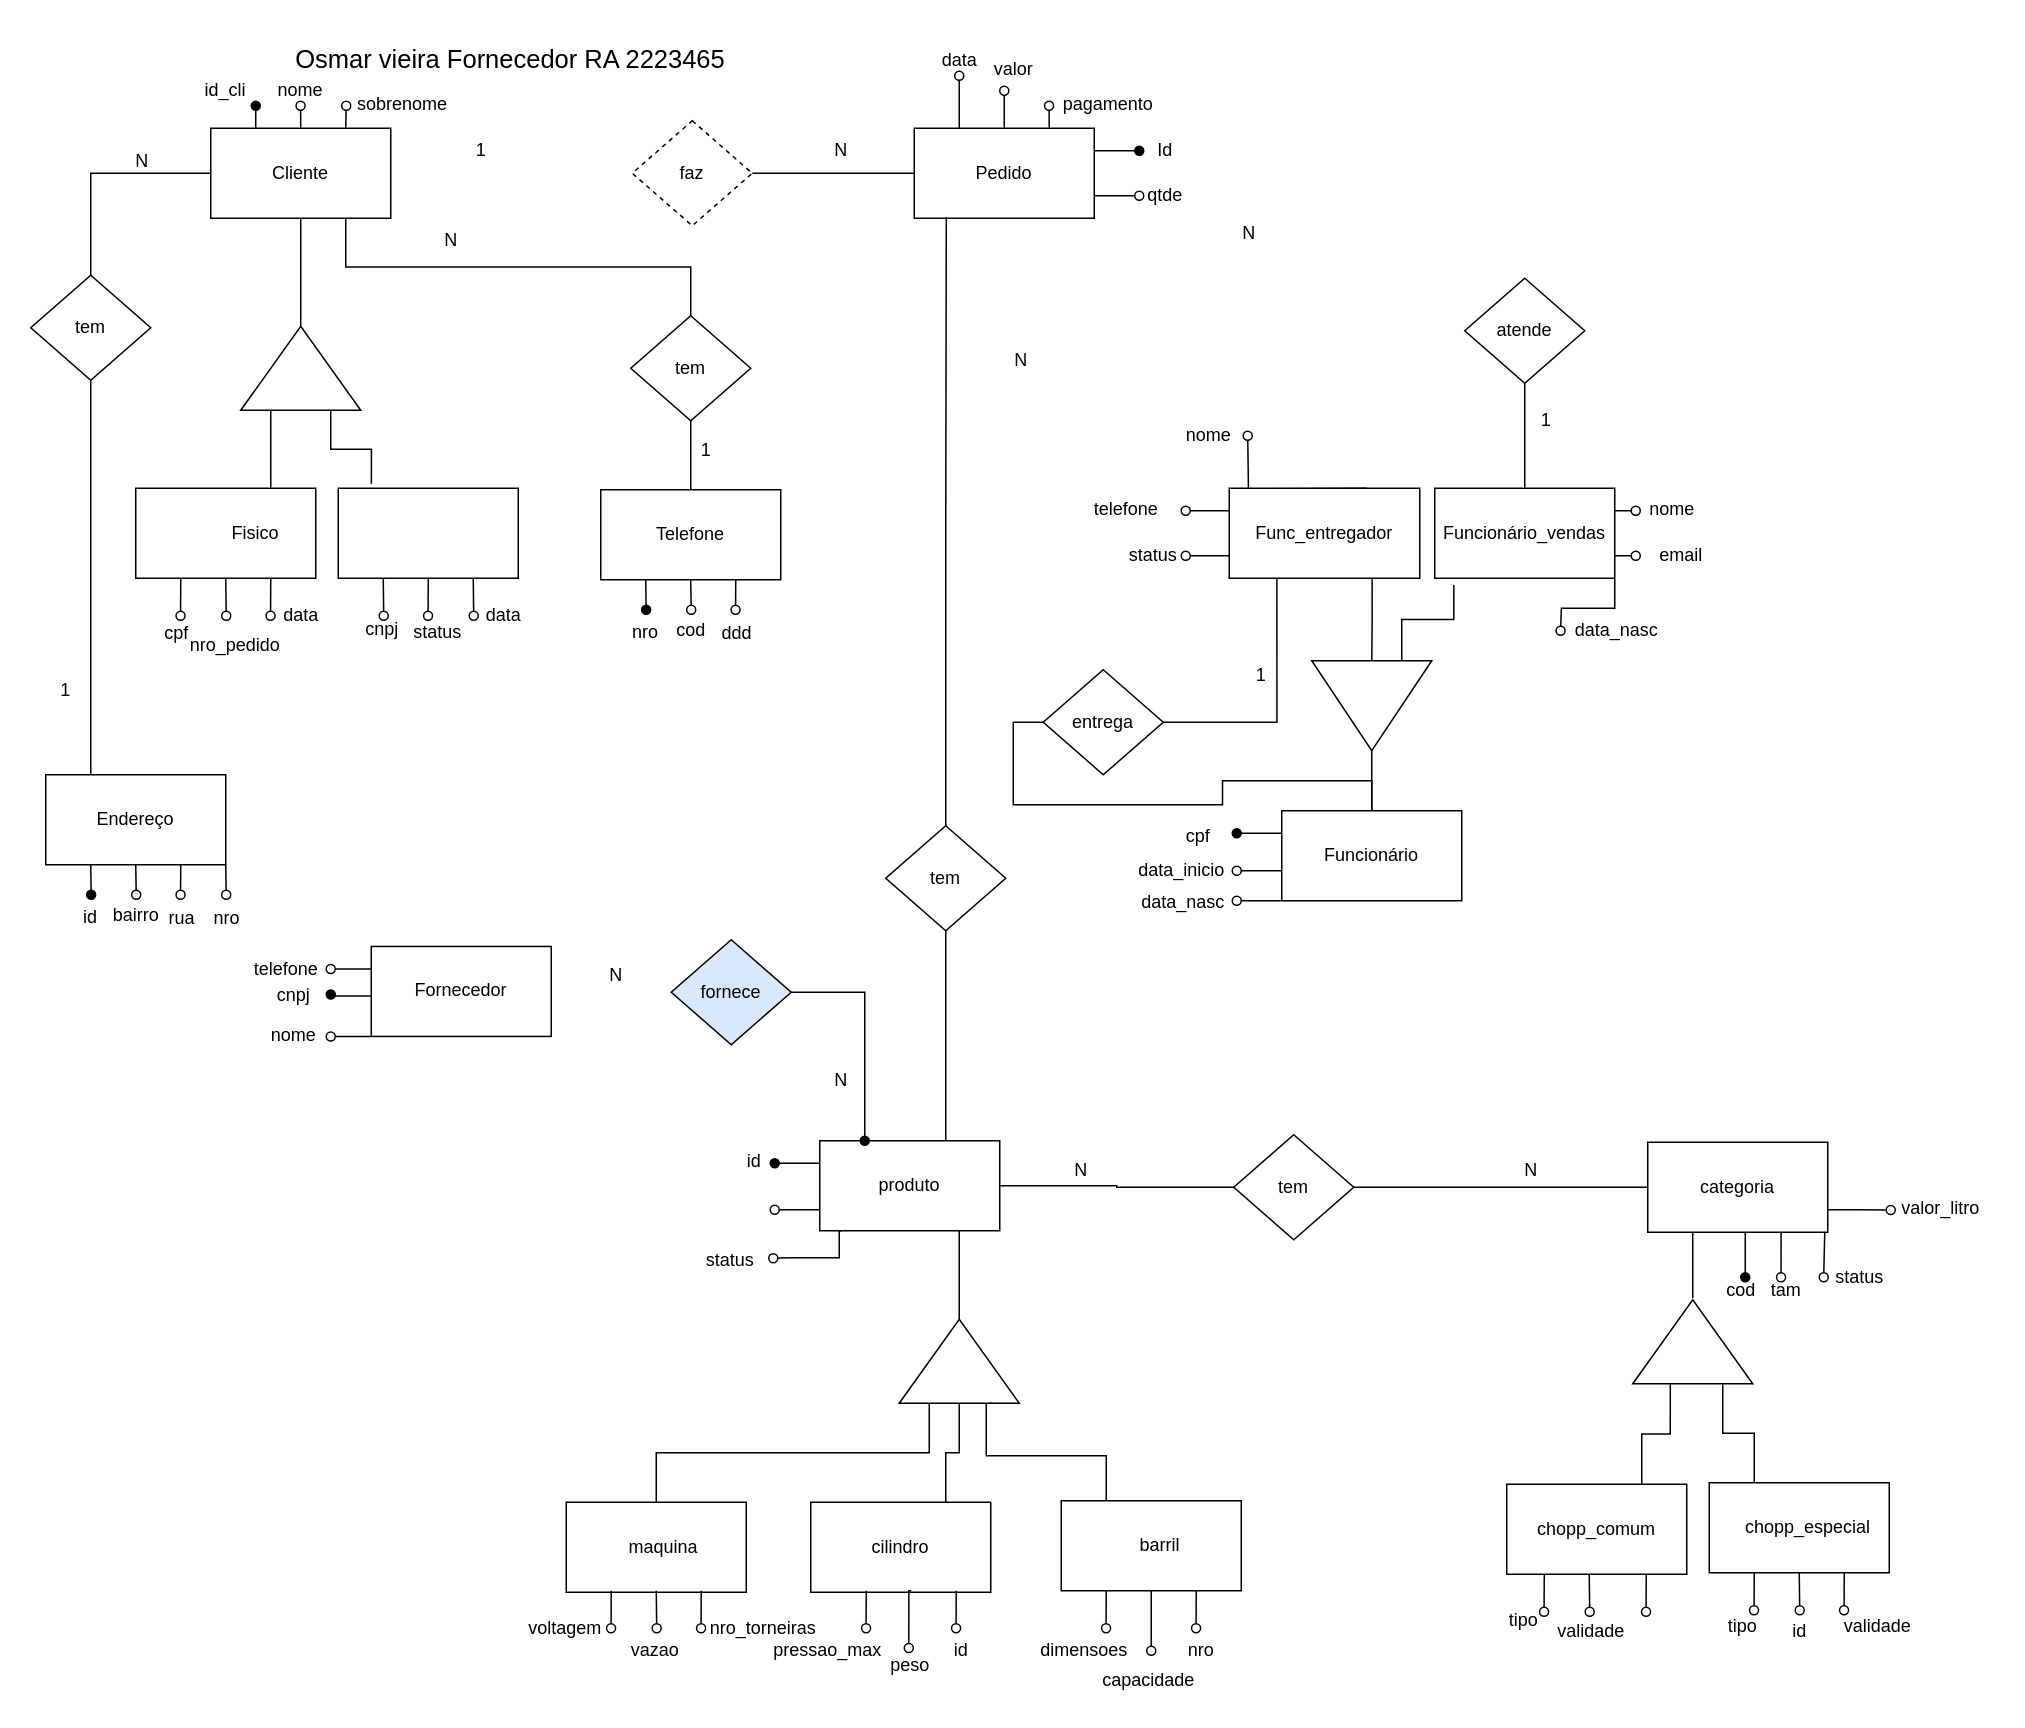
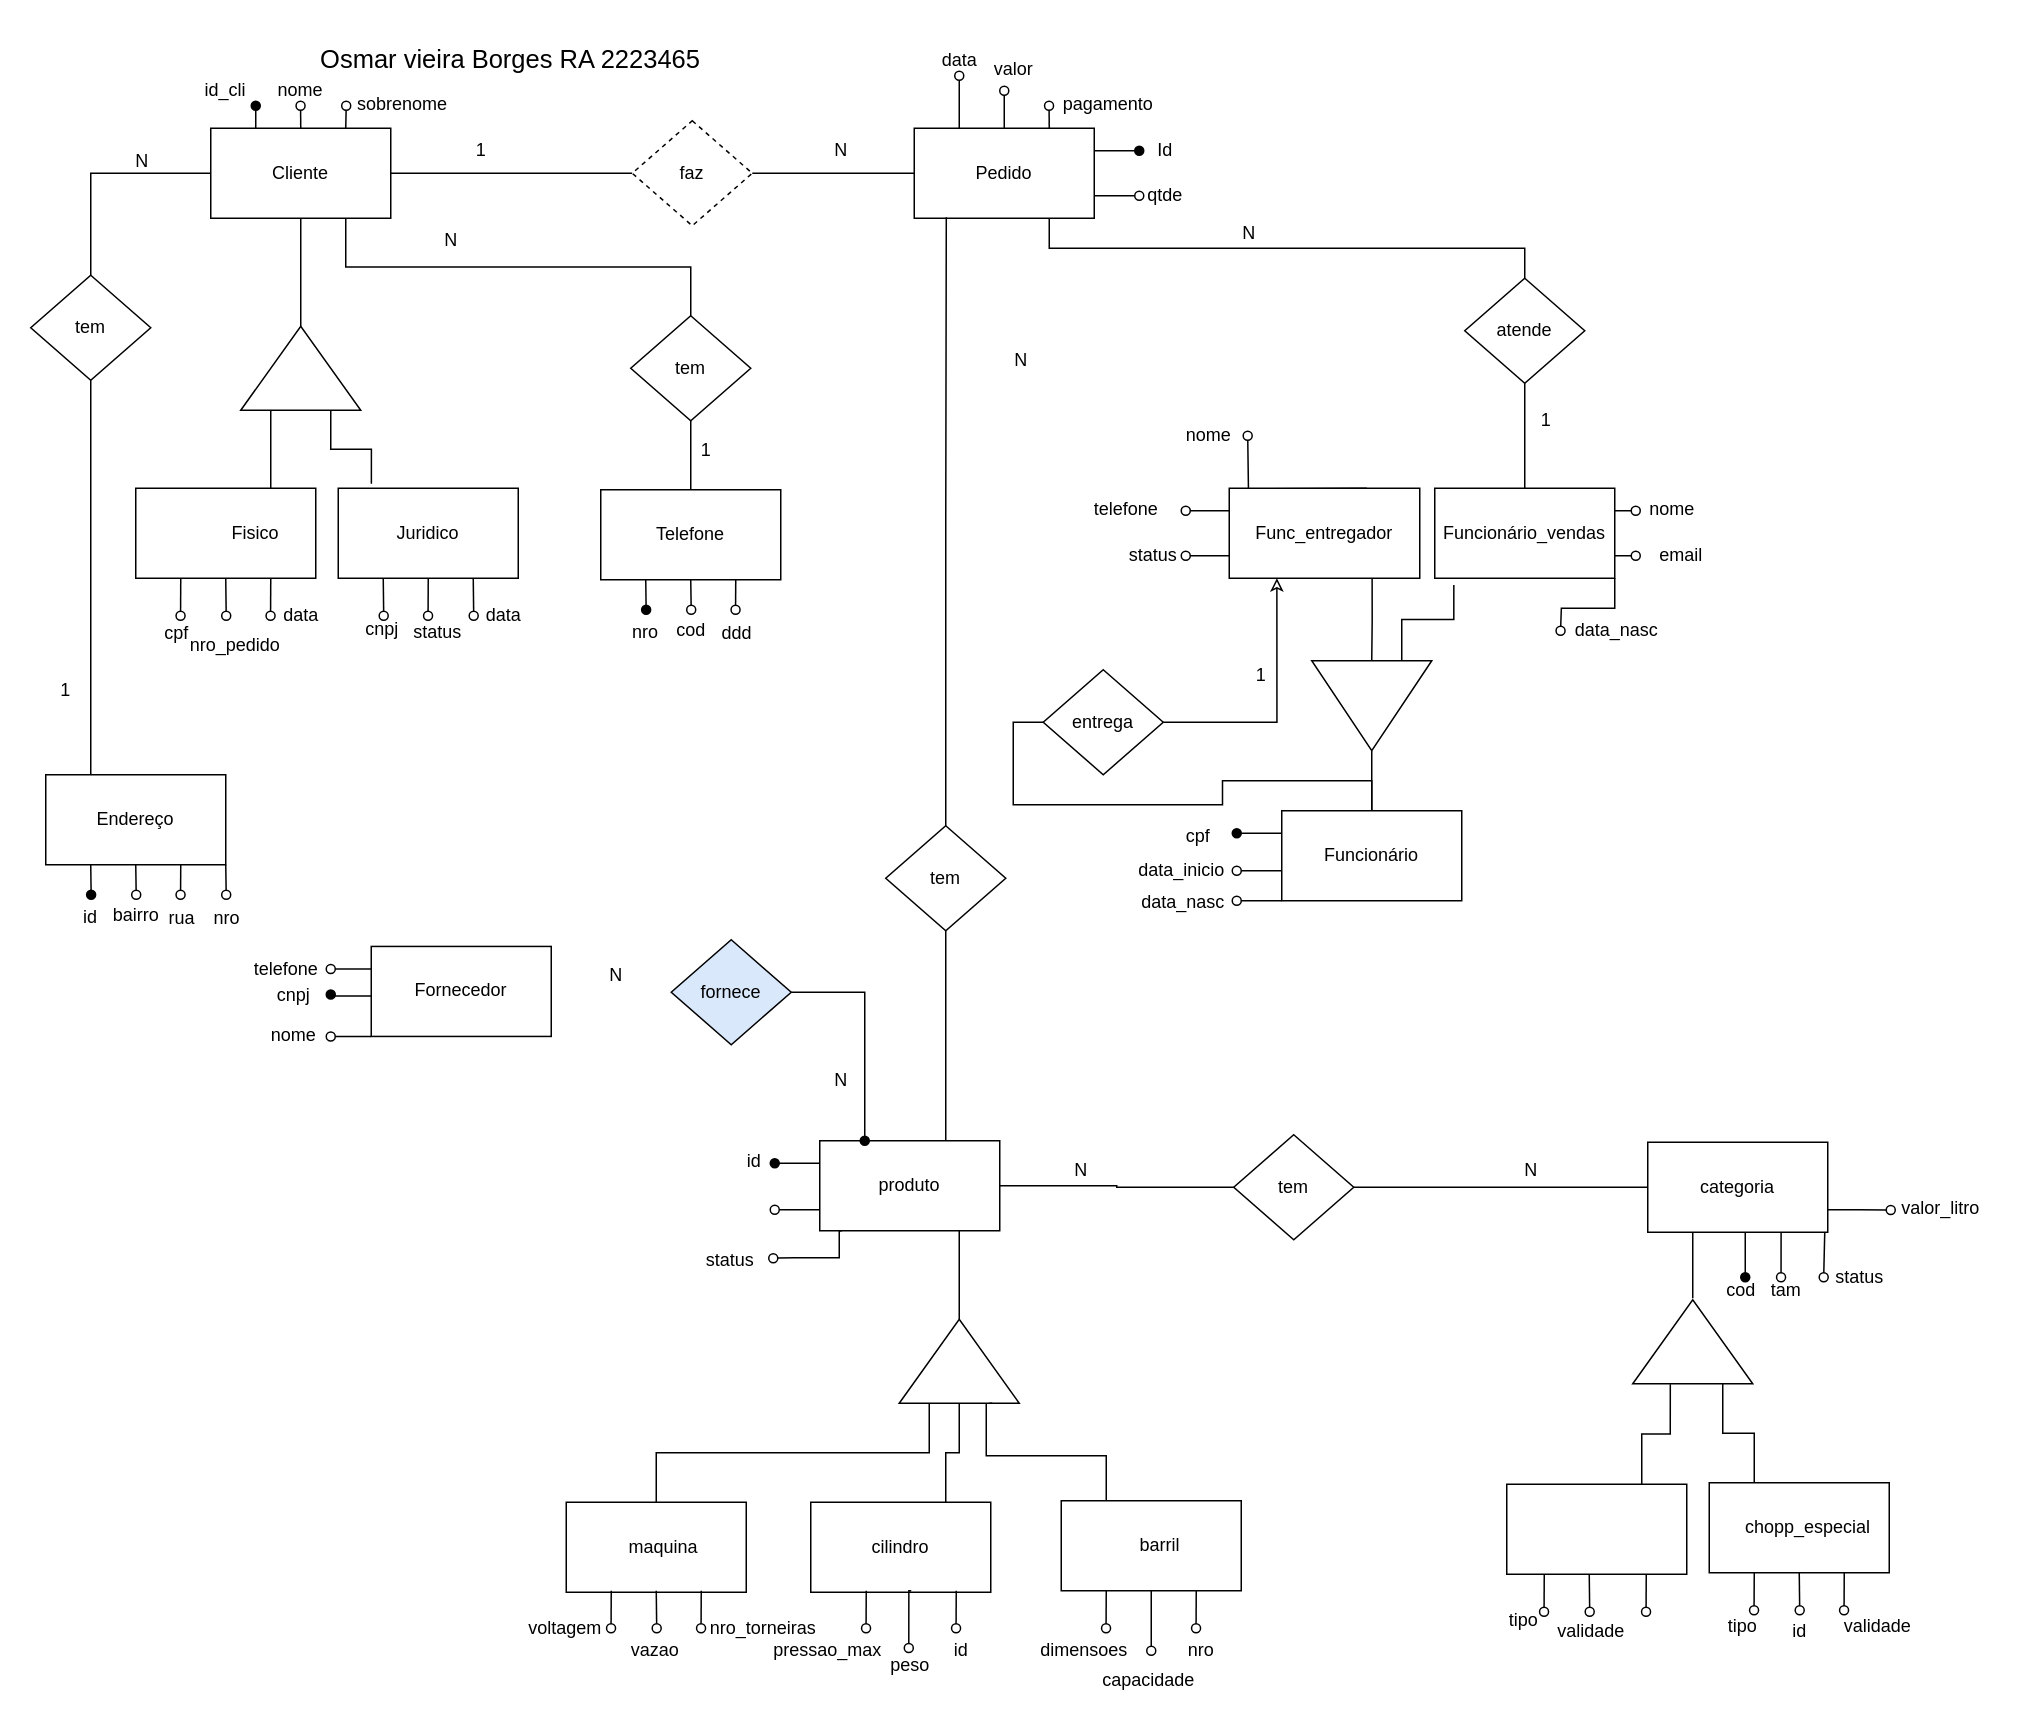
node "Osmar vieira Fornecedor RA 2223465": label "Osmar vieira Fornecedor RA 2223465" -> "Osmar vieira Borges RA 2223465"
edge "Cliente" -- "faz": added
edge "Pedido" -- "atende": added
node "Juridico": added
edge "Func_entregador" -- "entrega": arrowhead none -> classic
node "chopp_comum": removed
